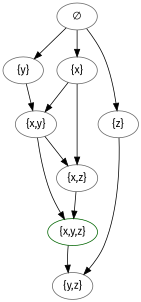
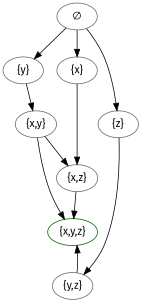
edge "{x}" -> "{x,y}": removed
edge "{x,y,z}" -> "{y,z}": reversed
